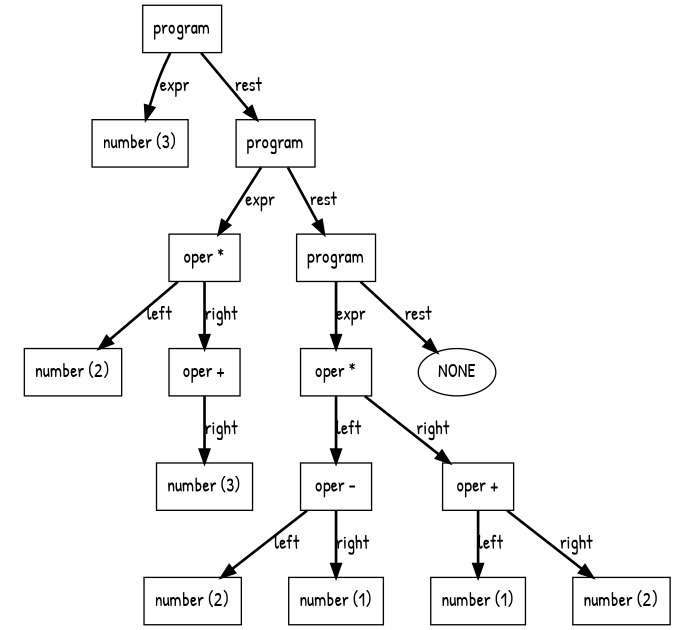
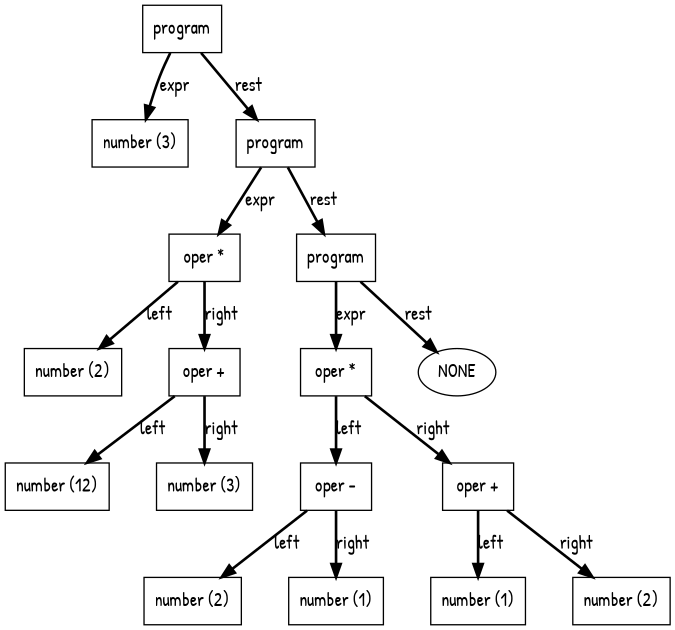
node "number (12)": added
